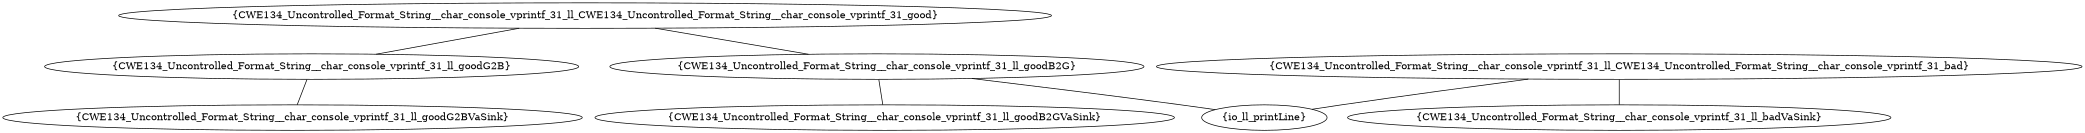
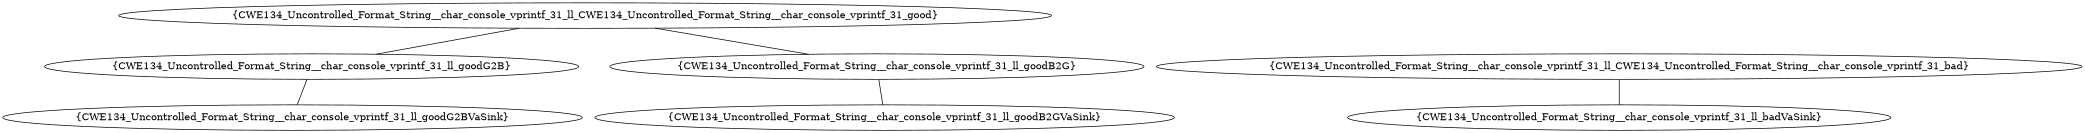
node "{io_ll_printLine}": removed
